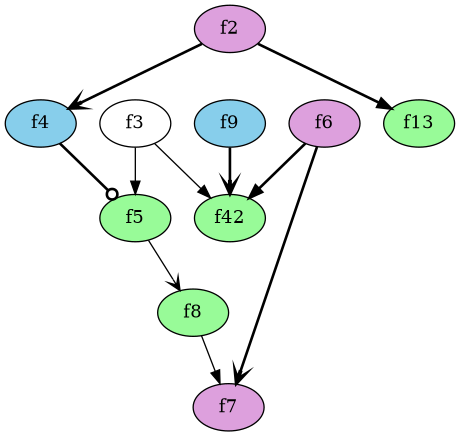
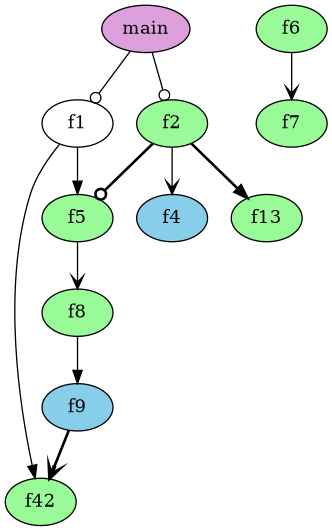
node "main": added
node "f2": fillcolor plum -> palegreen
edge "f2" -> "f4": style bold -> solid
node "f3": label "f3" -> "f1"
node "f6": fillcolor plum -> palegreen
edge "f6" -> "f42": removed
edge "f4" -> "f5": now "f2" -> "f5"
edge "f6" -> "f7": style bold -> solid
edge "f8" -> "f7": now "f8" -> "f9"
node "f7": fillcolor plum -> palegreen
